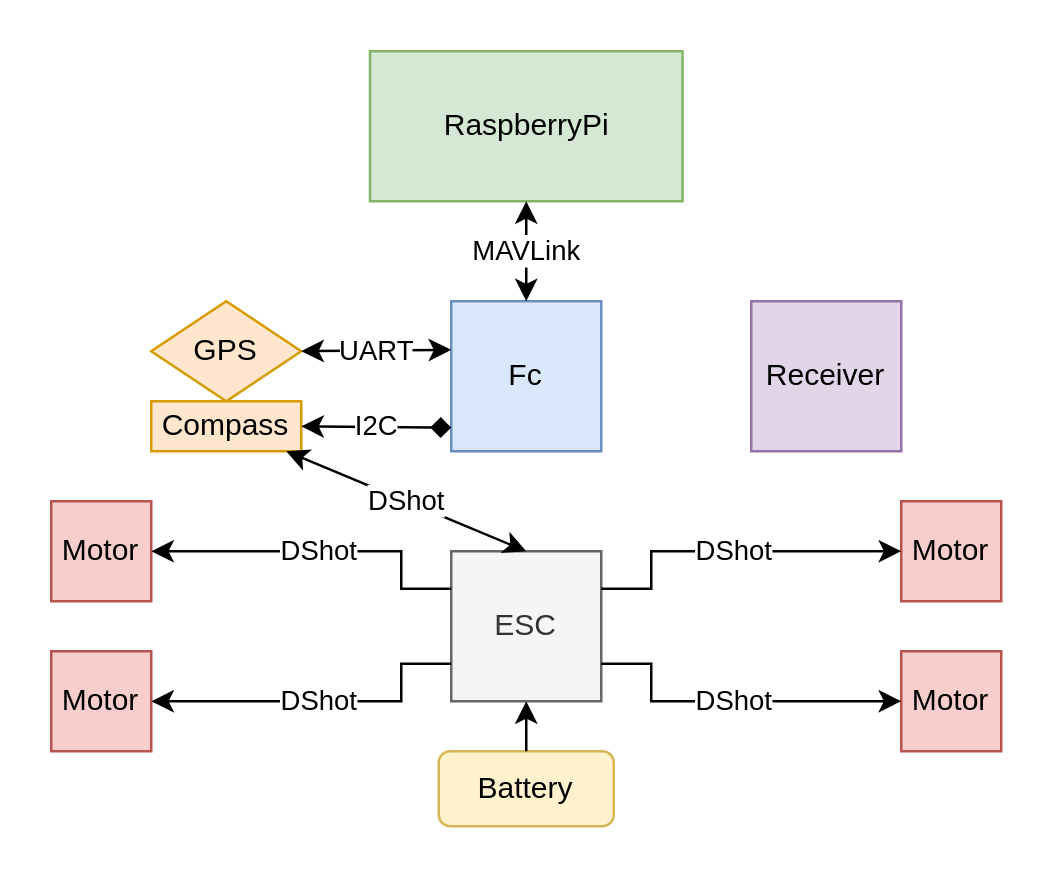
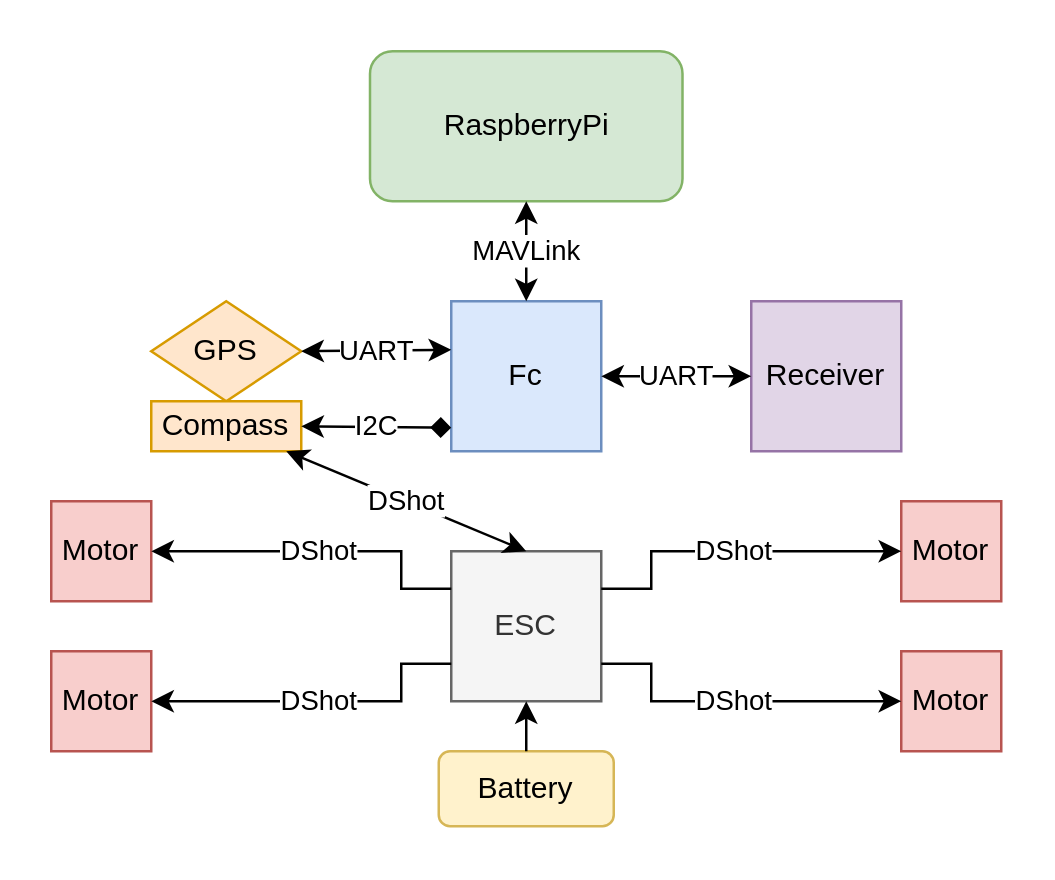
node "RaspberryPi": shape rectangle -> rounded rectangle
edge "Fc" -- "Receiver": added, label "UART"
